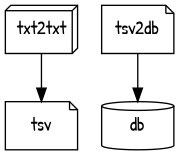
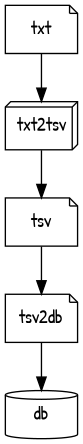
node "txt2txt": label "txt2txt" -> "txt2tsv"
node "txt": added
edge "tsv" -> "tsv2db": added
